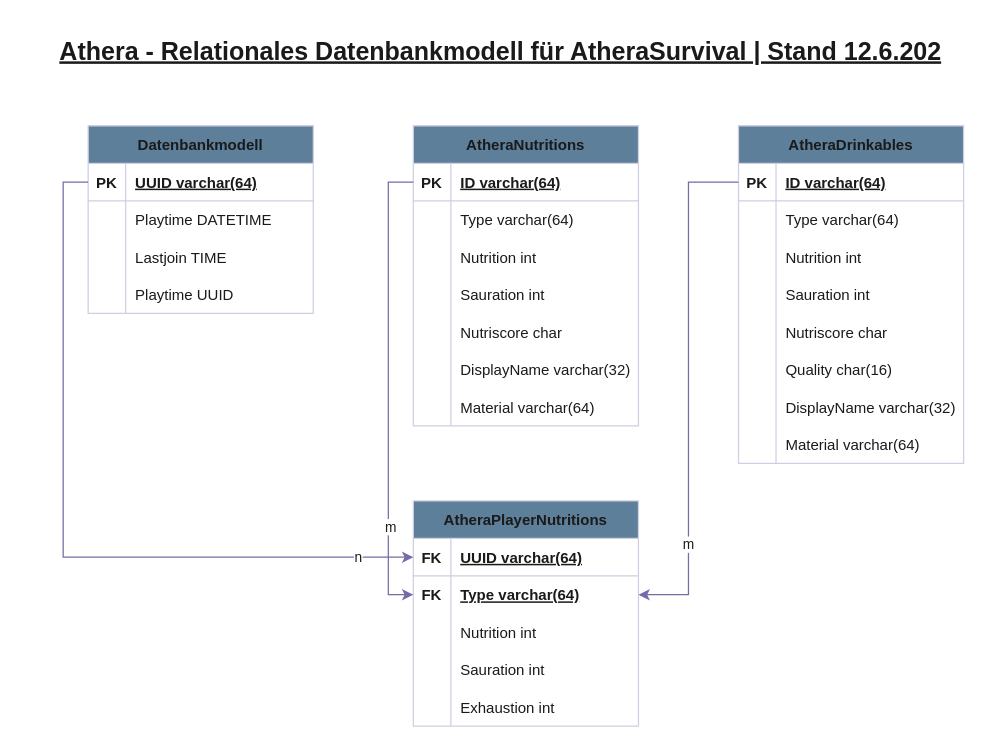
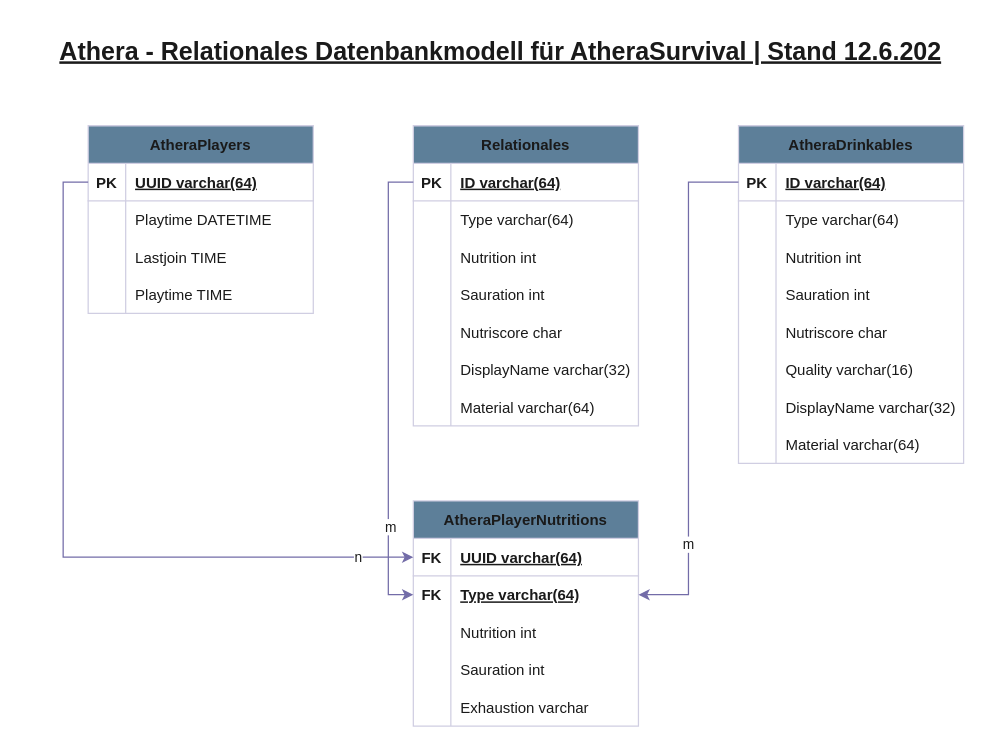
node "Datenbankmodell": label "Datenbankmodell" -> "AtheraPlayers"
node "AtheraNutritions": label "AtheraNutritions" -> "Relationales"
node "Playtime UUID": label "Playtime UUID" -> "Playtime TIME"
node "Quality char(16)": label "Quality char(16)" -> "Quality varchar(16)"
node "Exhaustion int": label "Exhaustion int" -> "Exhaustion varchar"
